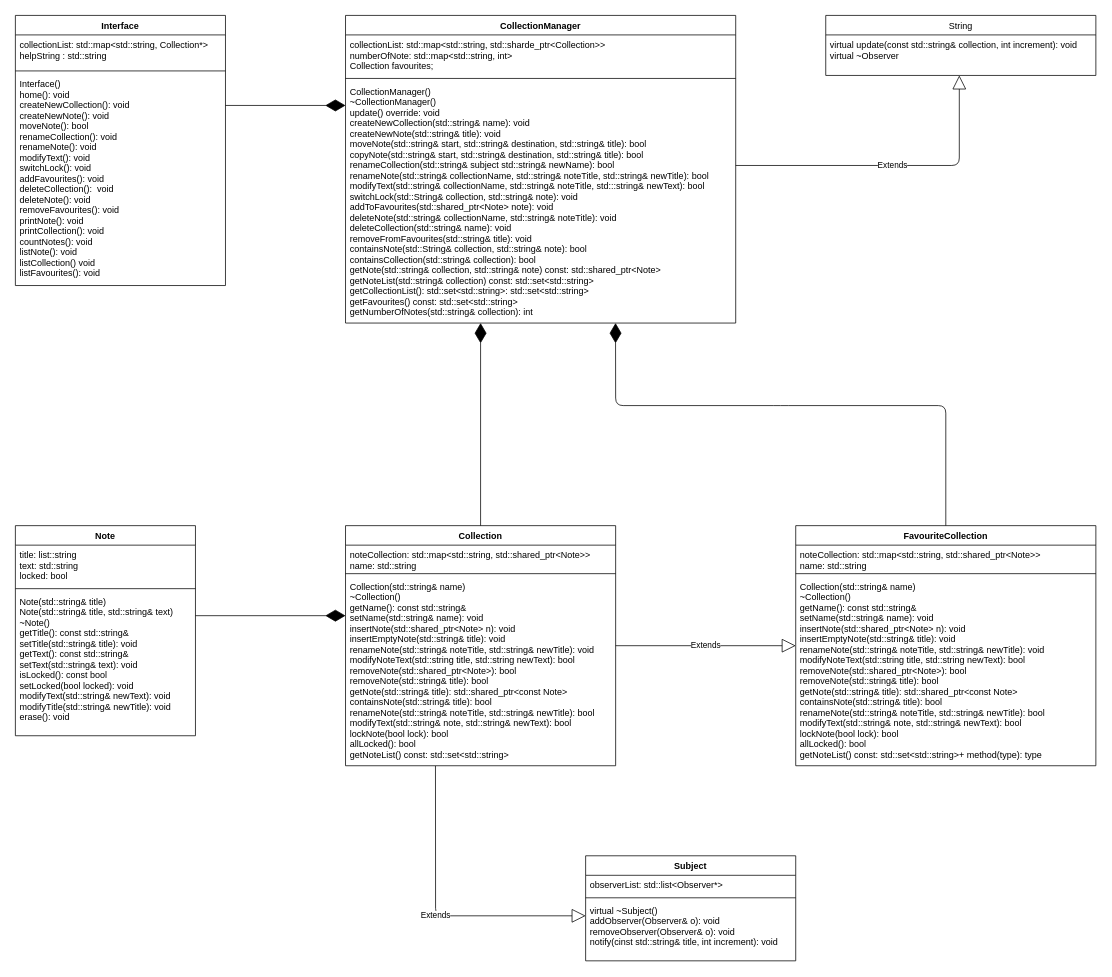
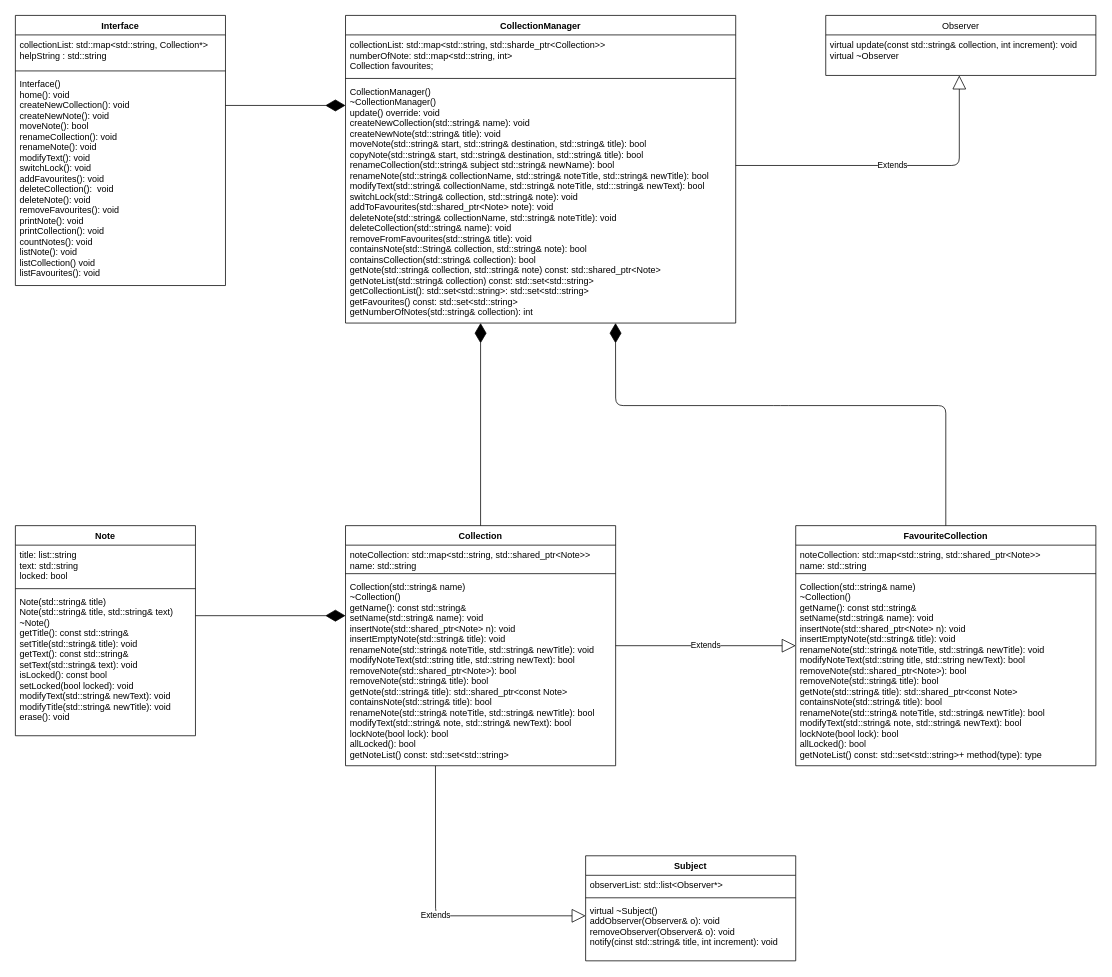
node "String": label "String" -> "Observer"
